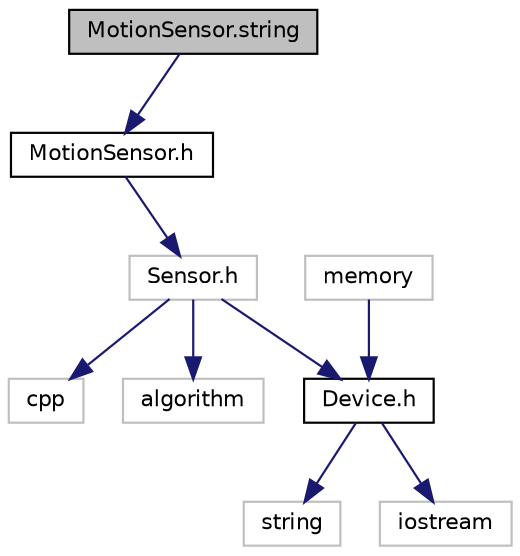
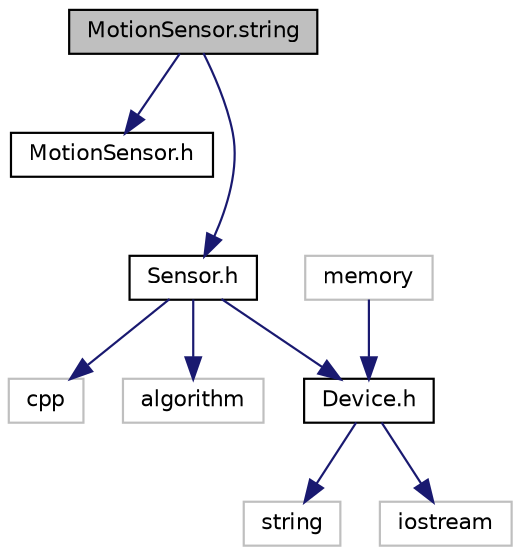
edge "MotionSensor.h" -> "Sensor.h": now "MotionSensor.string" -> "Sensor.h"
node "Sensor.h": color grey75 -> black
